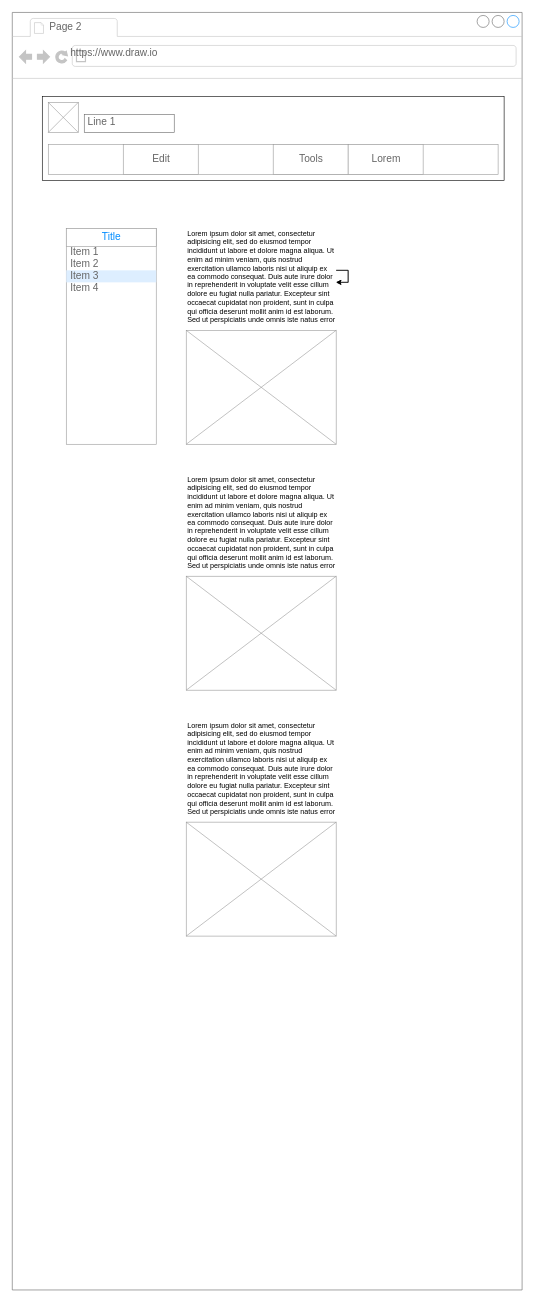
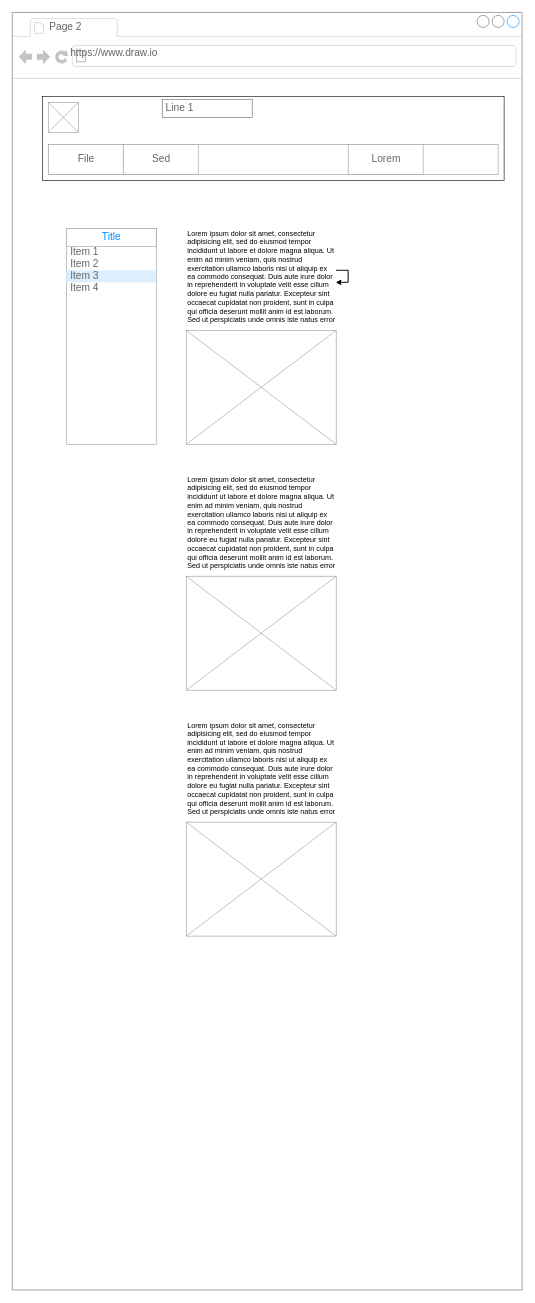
node "Line 1": moved (129, 123) -> (207, 108)
node "File": added
node "Edit": label "Edit" -> "Sed"
node "Tools": removed
